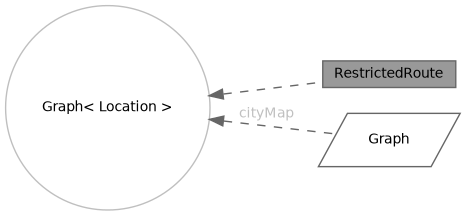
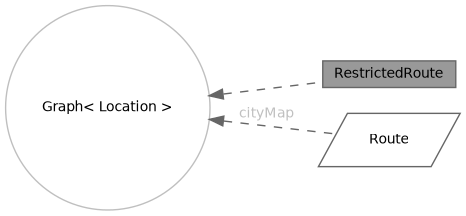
node "Graph": label "Graph" -> "Route"
